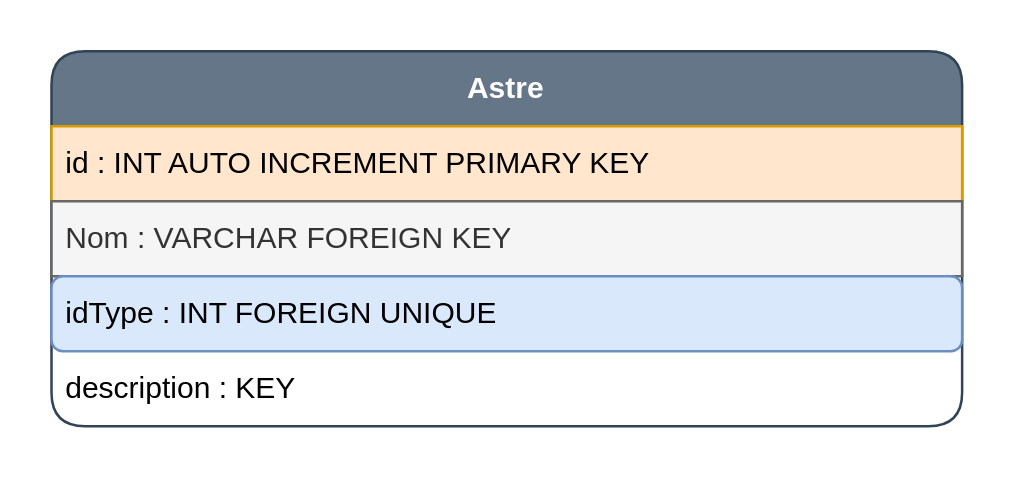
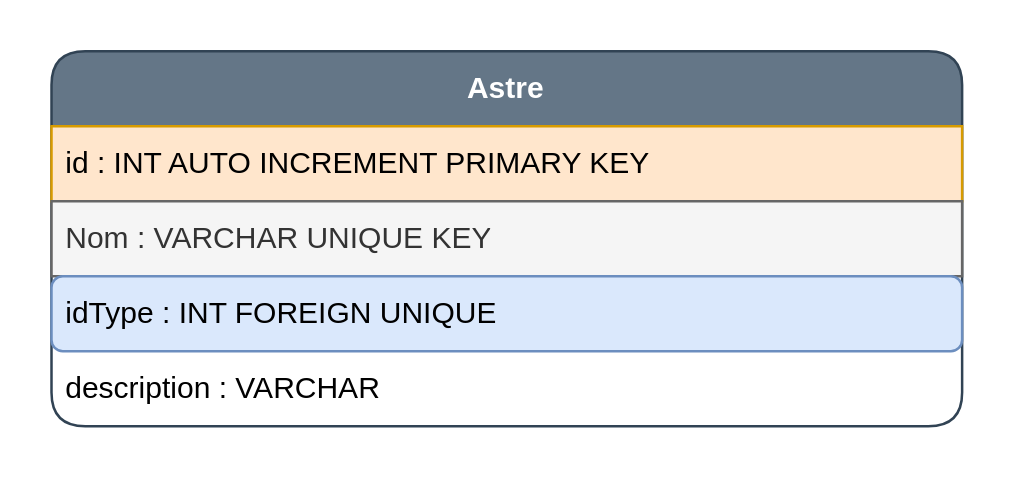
node "Nom : VARCHAR FOREIGN KEY": label "Nom : VARCHAR FOREIGN KEY" -> "Nom : VARCHAR UNIQUE KEY"
node "description : KEY": label "description : KEY" -> "description : VARCHAR"
